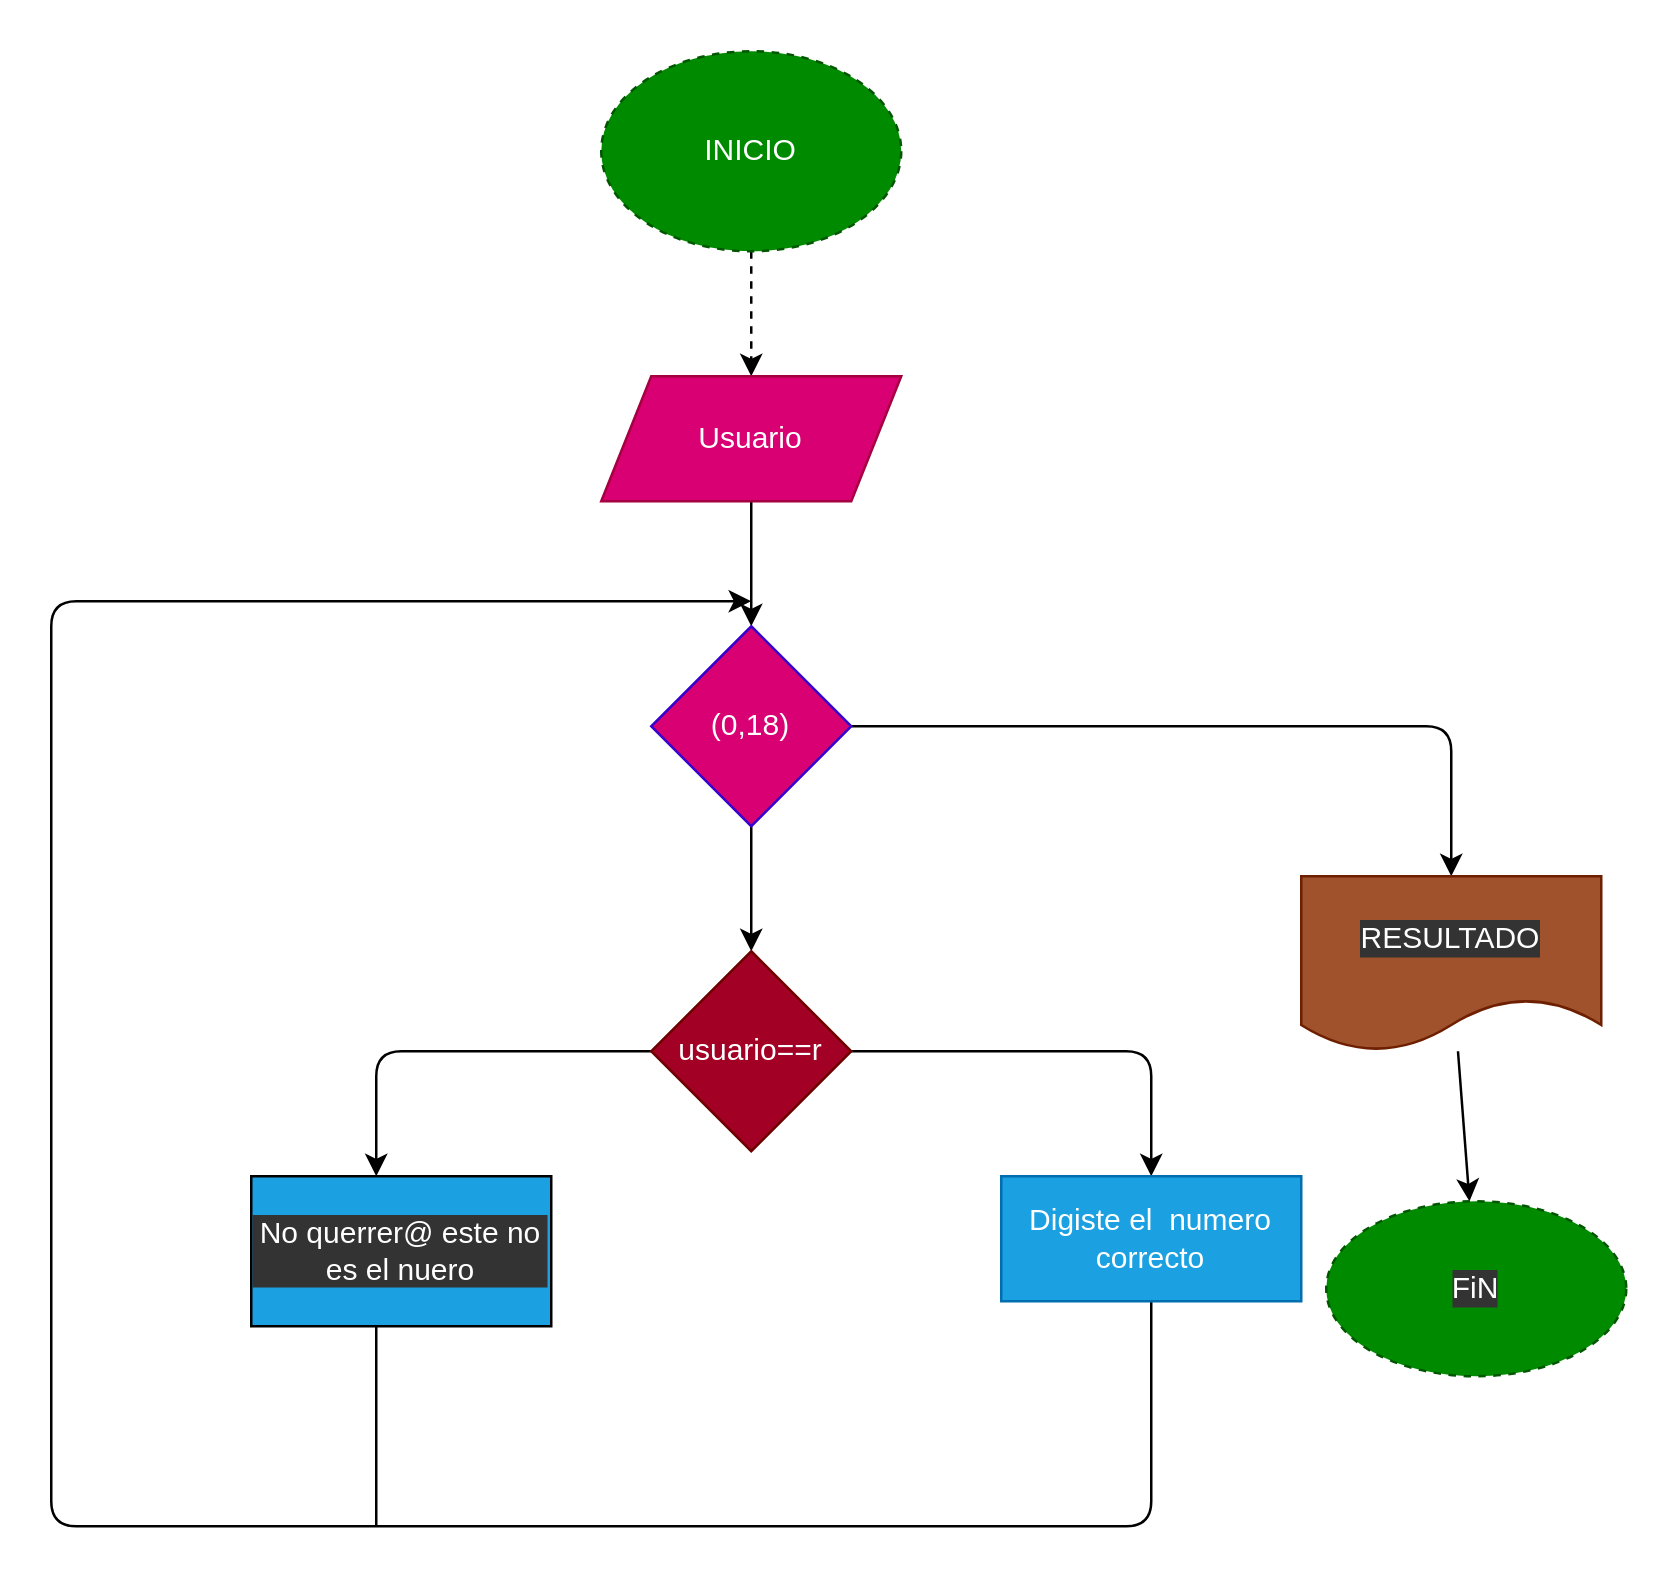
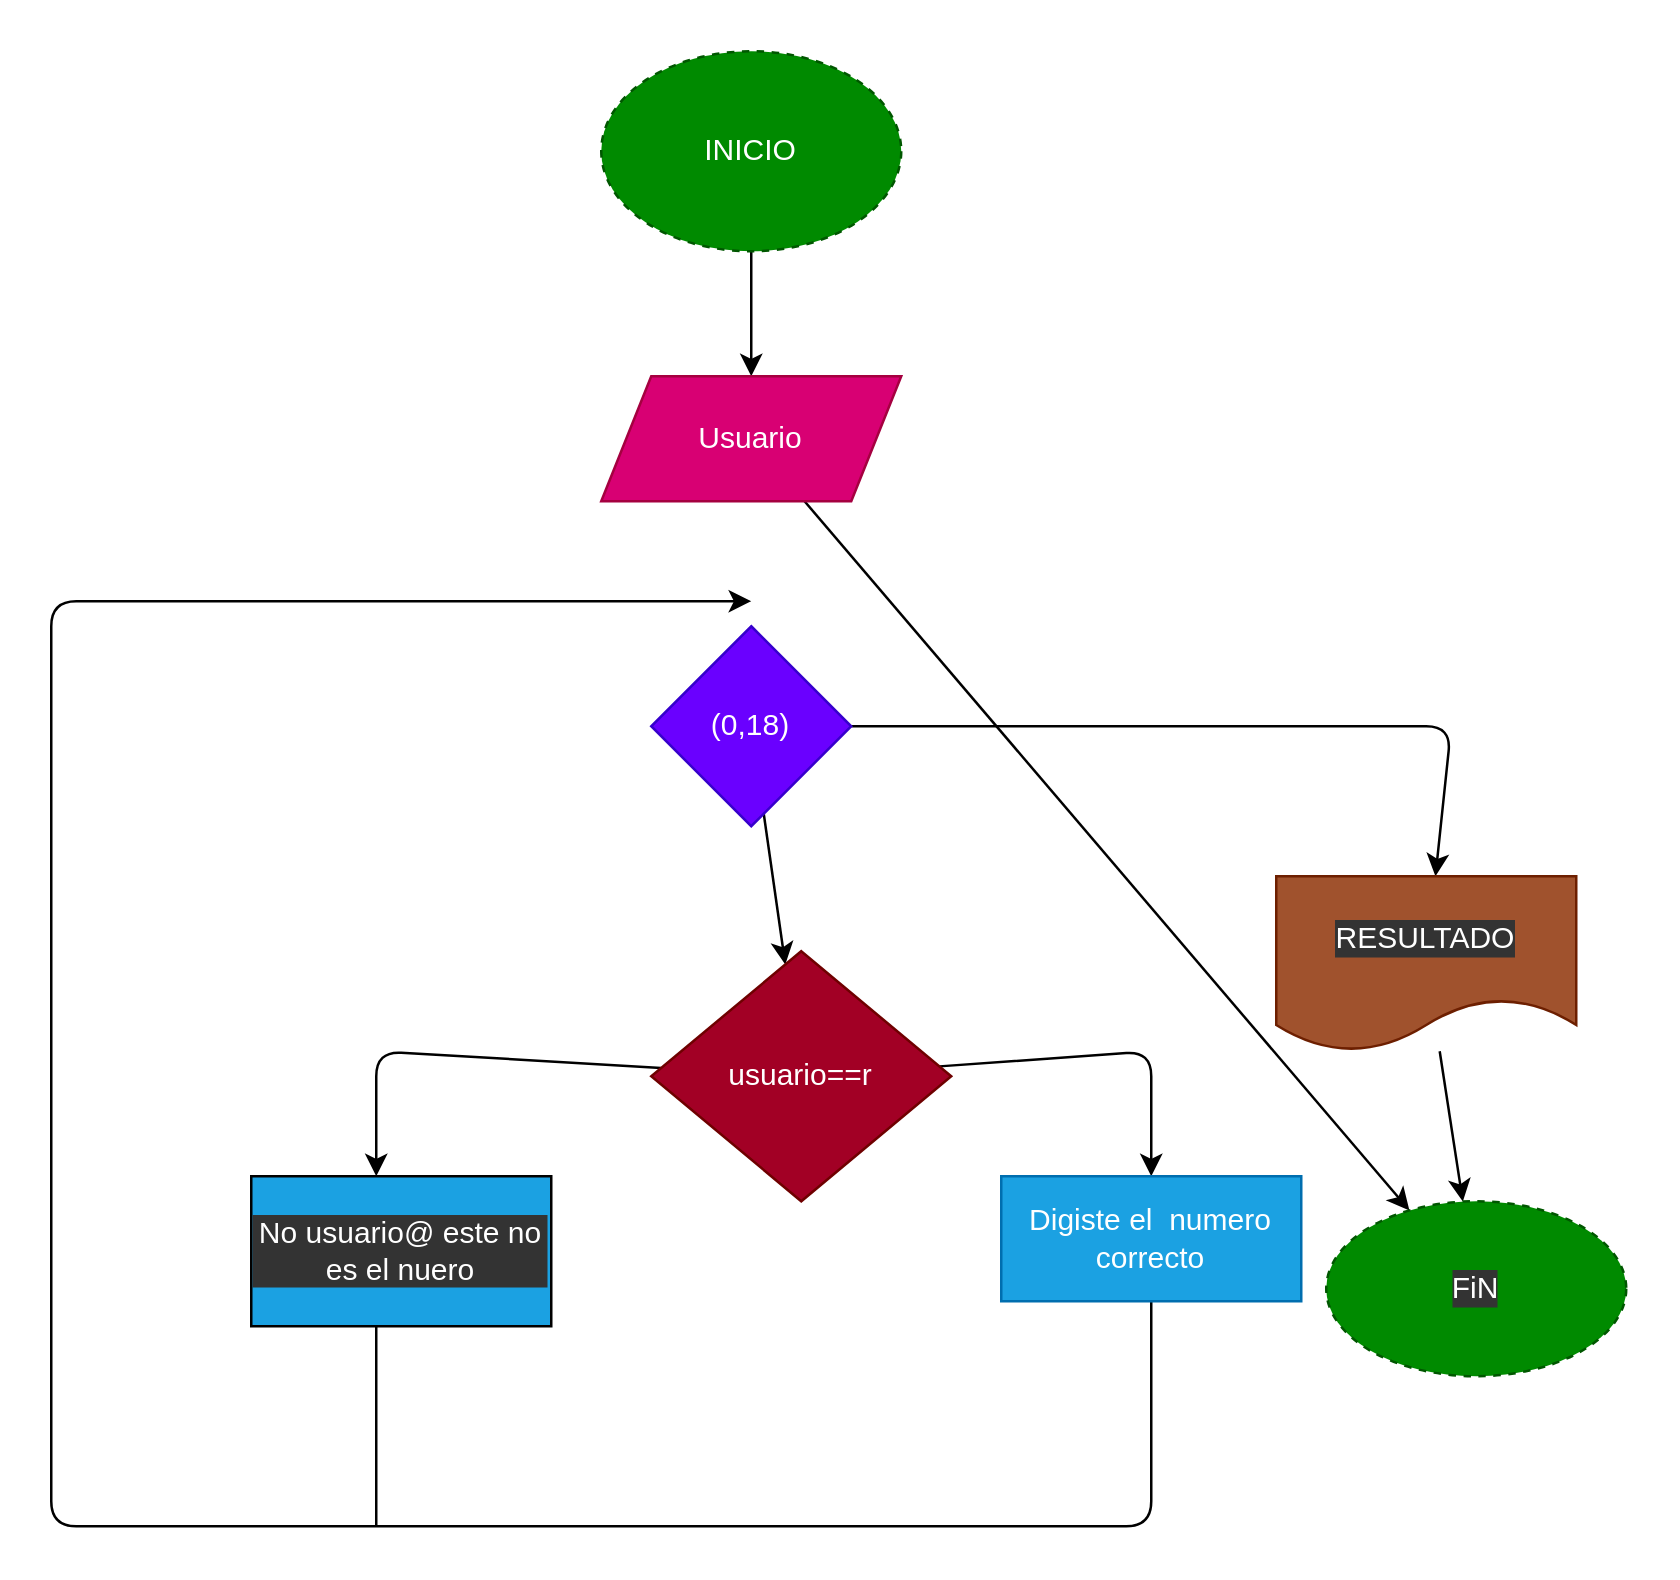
edge "INICIO" -> "Usuario": style dashed -> solid
edge "Usuario" -> "(0,18)": now "Usuario" -> "FiN"
node "(0,18)": fillcolor #d80073 -> #6a00ff
node "RESULTADO": moved (1451, 964) -> (1426, 964)
node "usuario==r": size 200x200 -> 300x250
node "No querrer@ este no es el nuero": label "No querrer@ este no es el nuero" -> "No usuario@ este no es el nuero"
